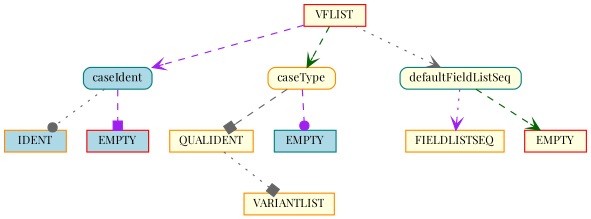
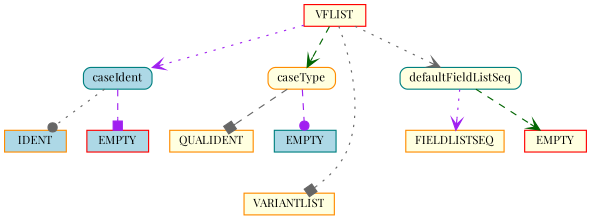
edge "VFLIST" -> "caseIdent": style dashed -> dotted
edge "QUALIDENT" -> "VARIANTLIST": now "VFLIST" -> "VARIANTLIST"
